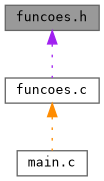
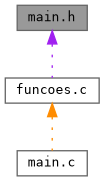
node "funcoes.h": label "funcoes.h" -> "main.h"
